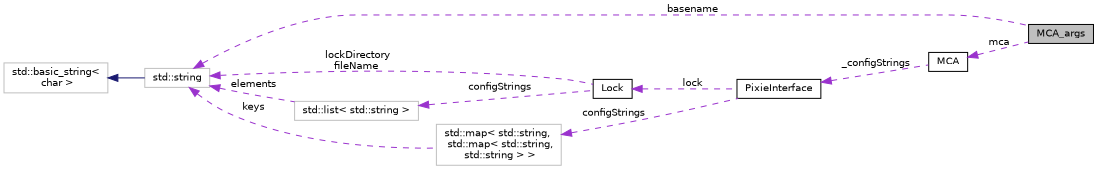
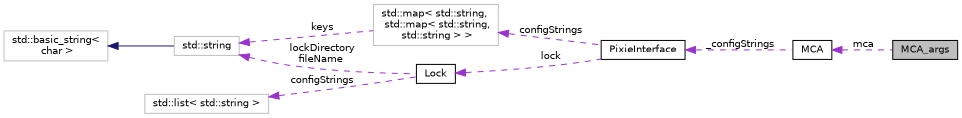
edge "MCA_args" -> "std::string": removed, label "basename"
edge "std::list< std::string >" -> "std::string": removed, label "elements"
